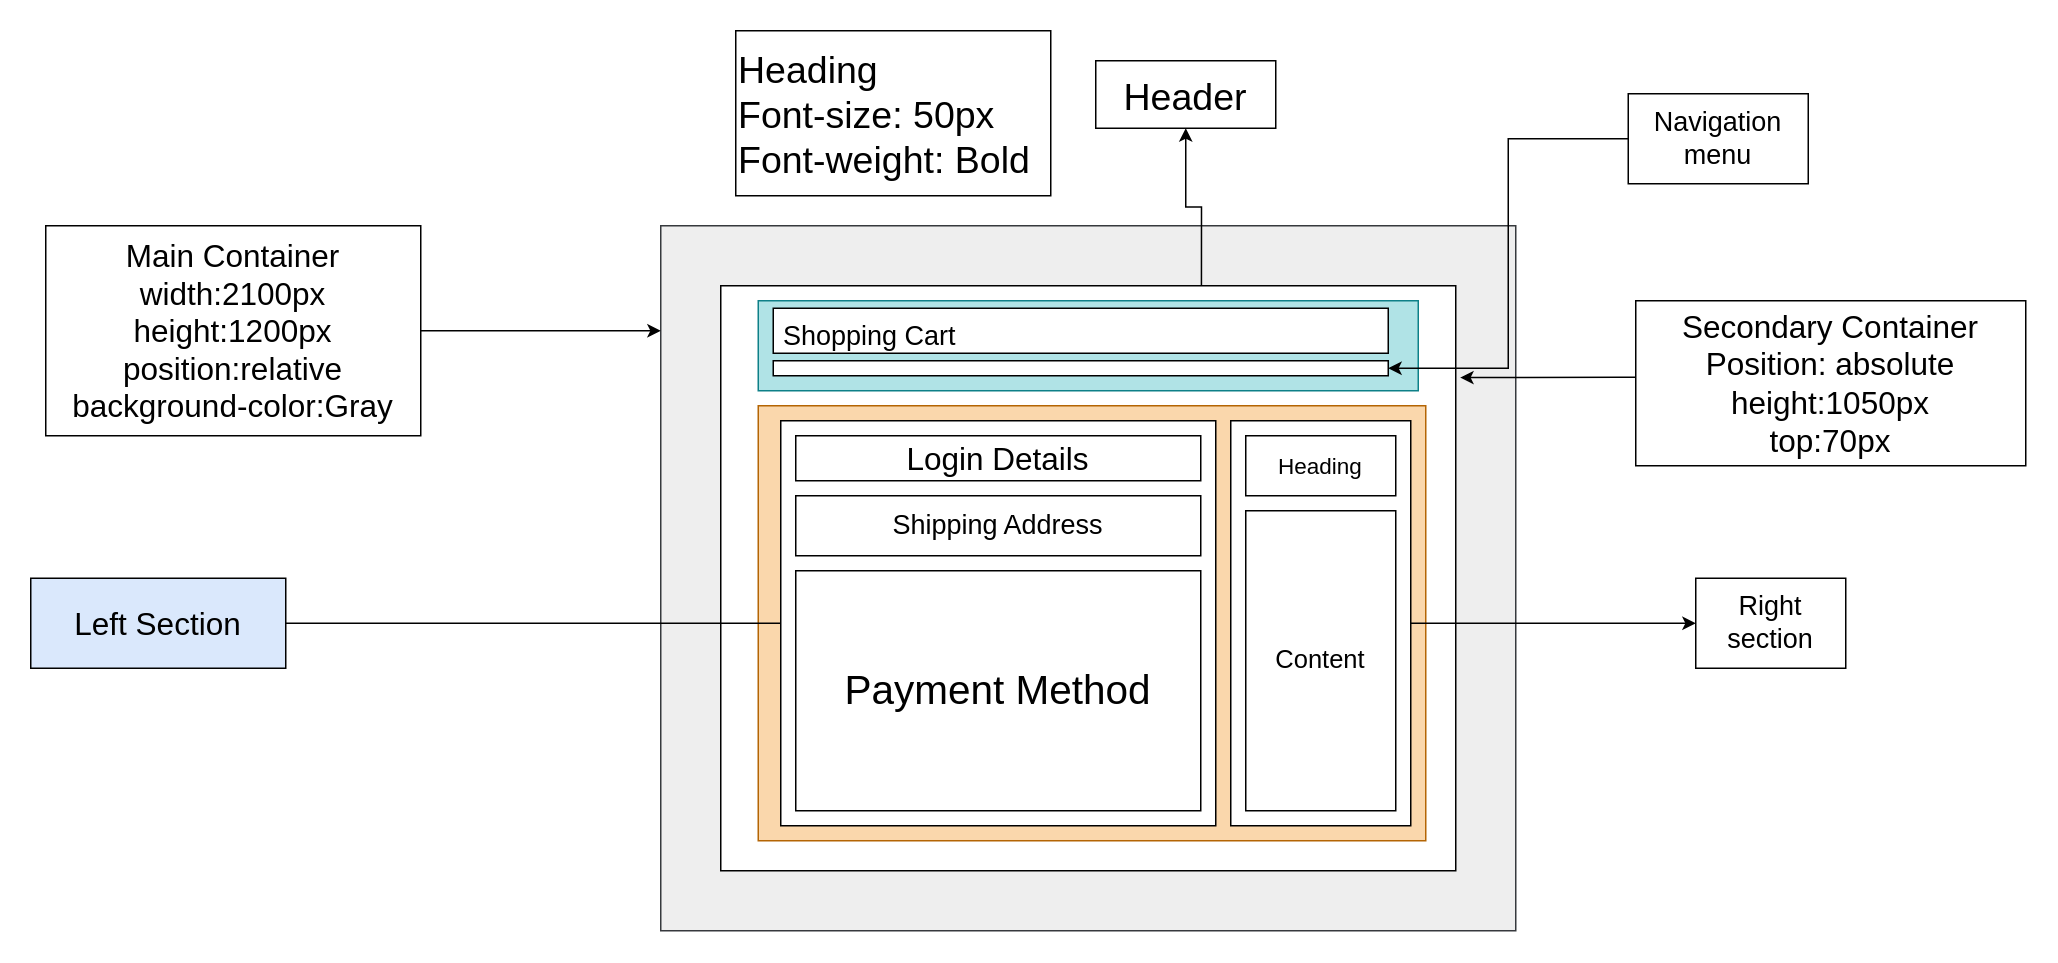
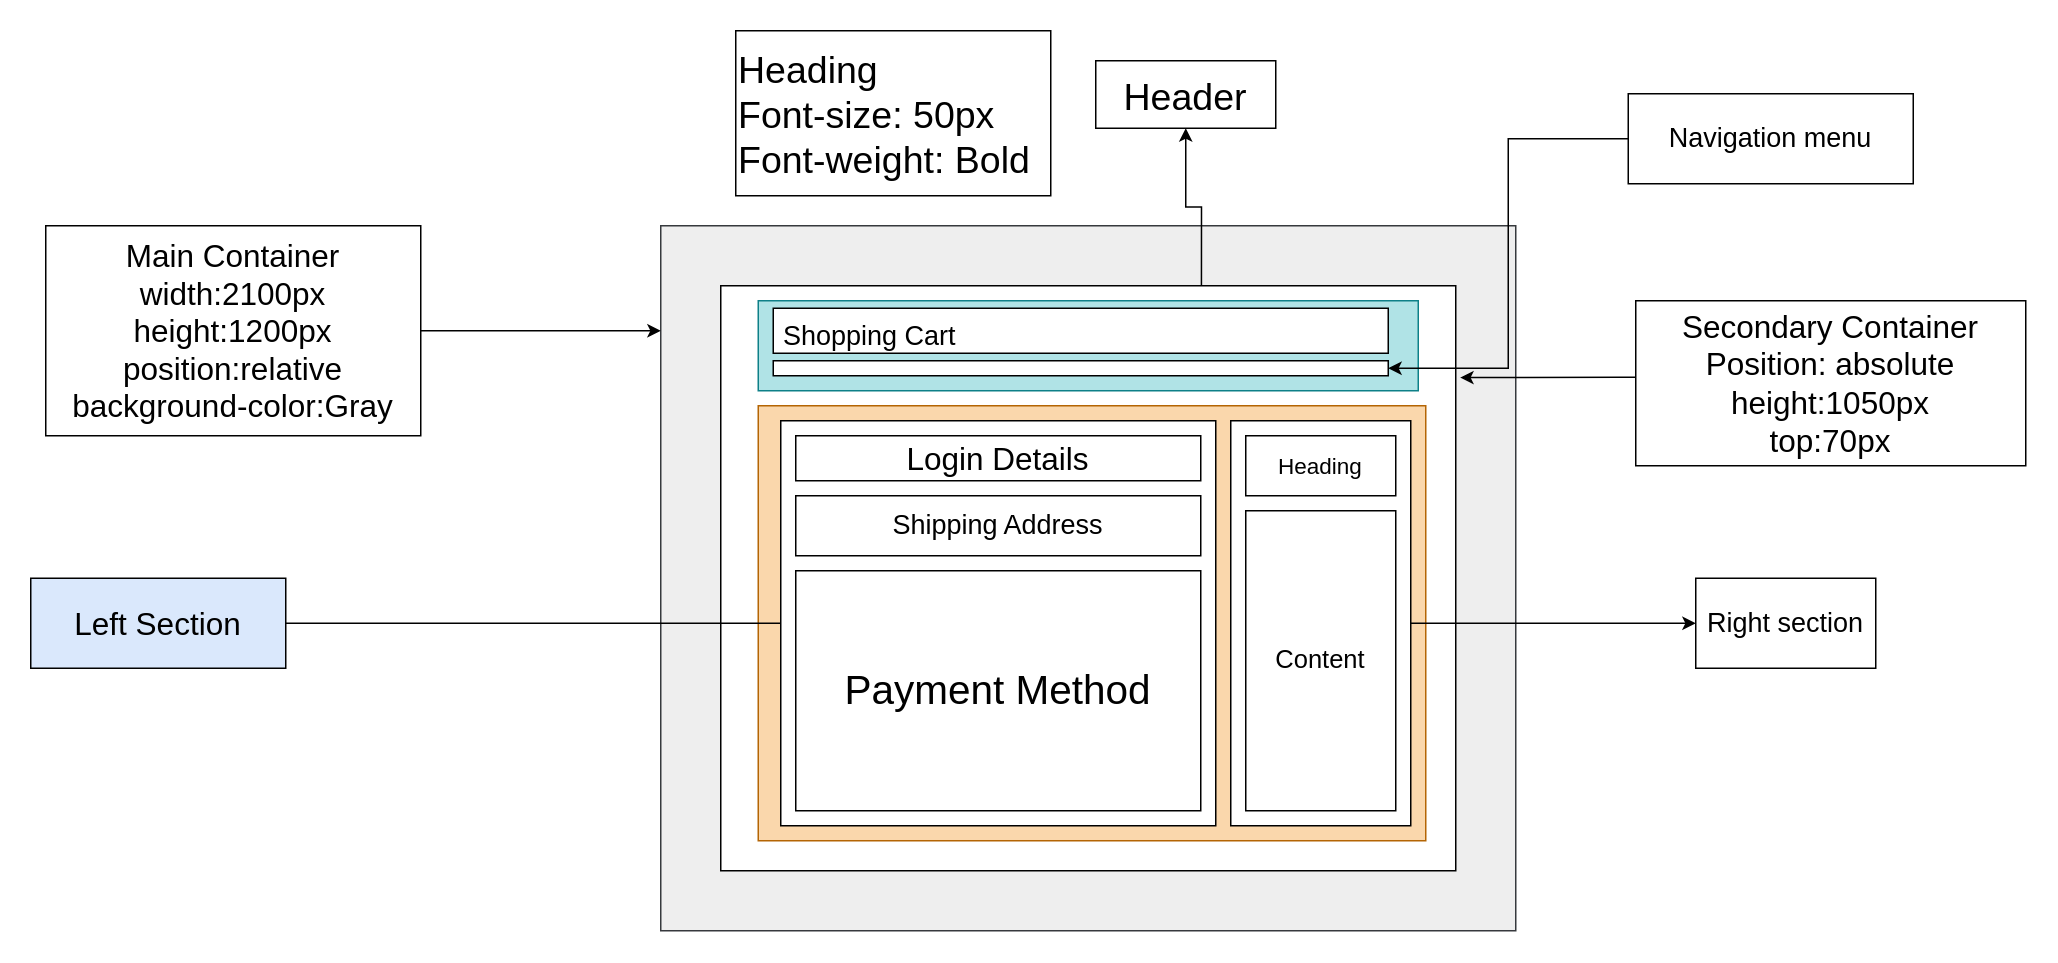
node "Navigation menu": size 180x90 -> 285x90
node "Right section": size 150x90 -> 180x90
